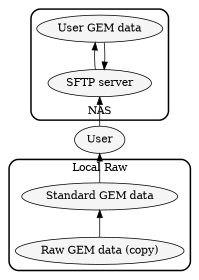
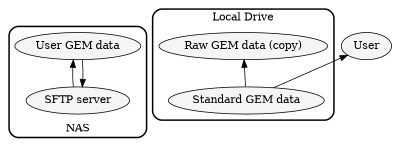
edge "User" -> "SFTP server": removed
cluster "Local Raw": label "Local Raw" -> "Local Drive"
edge "Raw GEM data (copy)" -> "Standard GEM data": reversed
